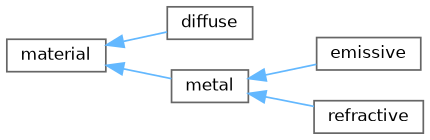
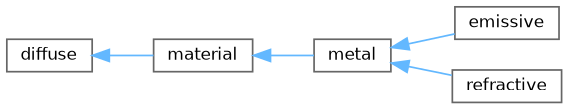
edge "diffuse" -> "material": reversed
